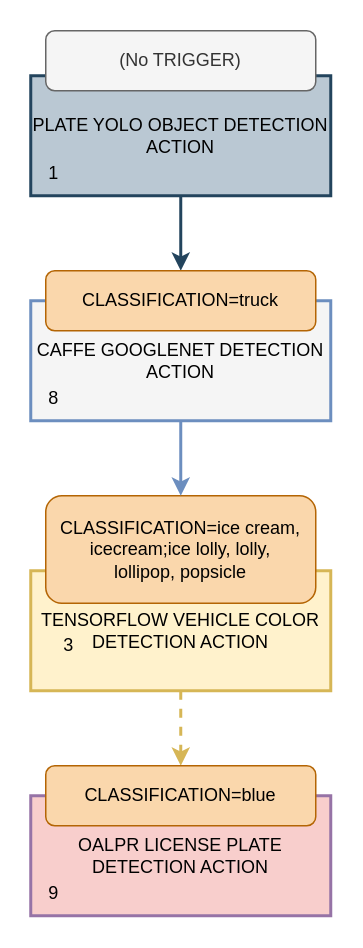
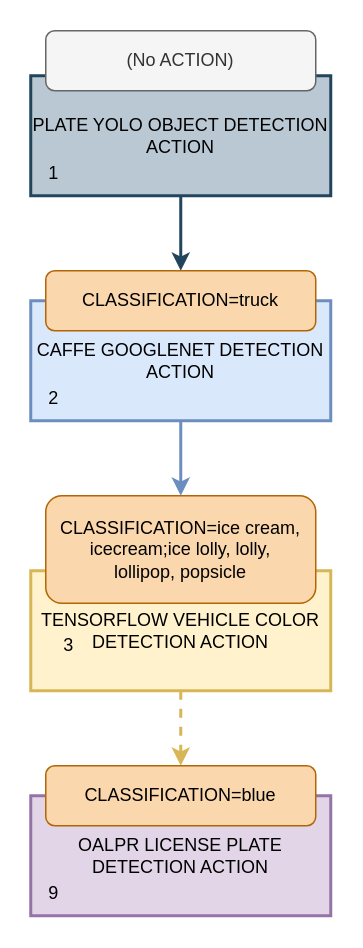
node "(No TRIGGER)": label "(No TRIGGER)" -> "(No ACTION)"
node "CAFFE GOOGLENET DETECTION ACTION": fillcolor #f5f5f5 -> #dae8fc
node "8": label "8" -> "2"
node "OALPR LICENSE PLATE DETECTION ACTION": fillcolor #f8cecc -> #e1d5e7
